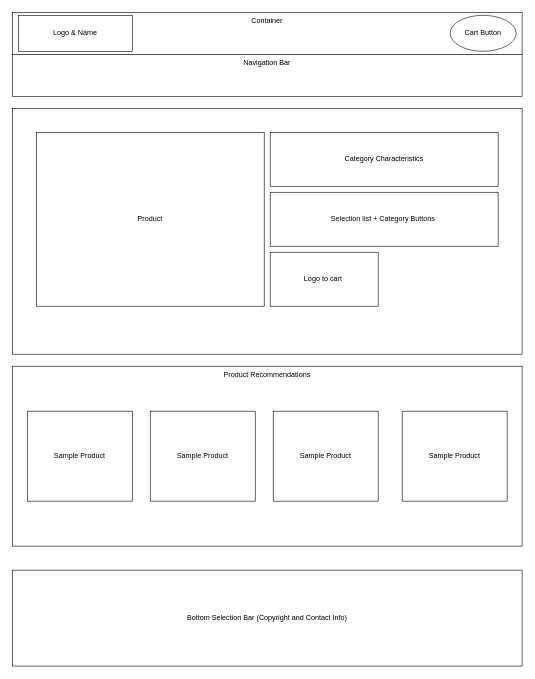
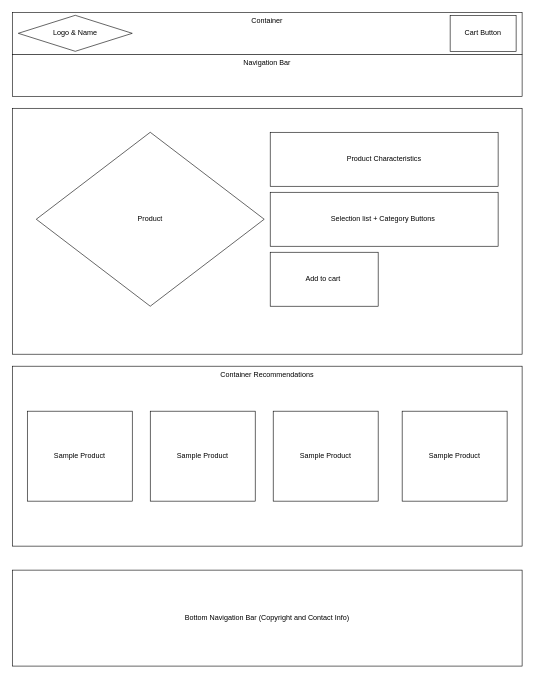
node "Logo & Name": shape rectangle -> diamond
node "Cart Button": shape ellipse -> rectangle
node "Category Characteristics": label "Category Characteristics" -> "Product Characteristics"
node "Product": shape rectangle -> diamond
node "Logo to cart": label "Logo to cart" -> "Add to cart"
node "Product Recommendations": label "Product Recommendations" -> "Container Recommendations"
node "Bottom Selection Bar (Copyright and Contact Info)": label "Bottom Selection Bar (Copyright and Contact Info)" -> "Bottom Navigation Bar (Copyright and Contact Info)"
